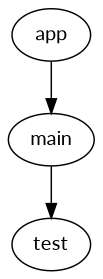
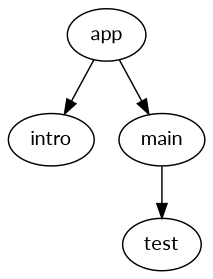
node "intro": added
